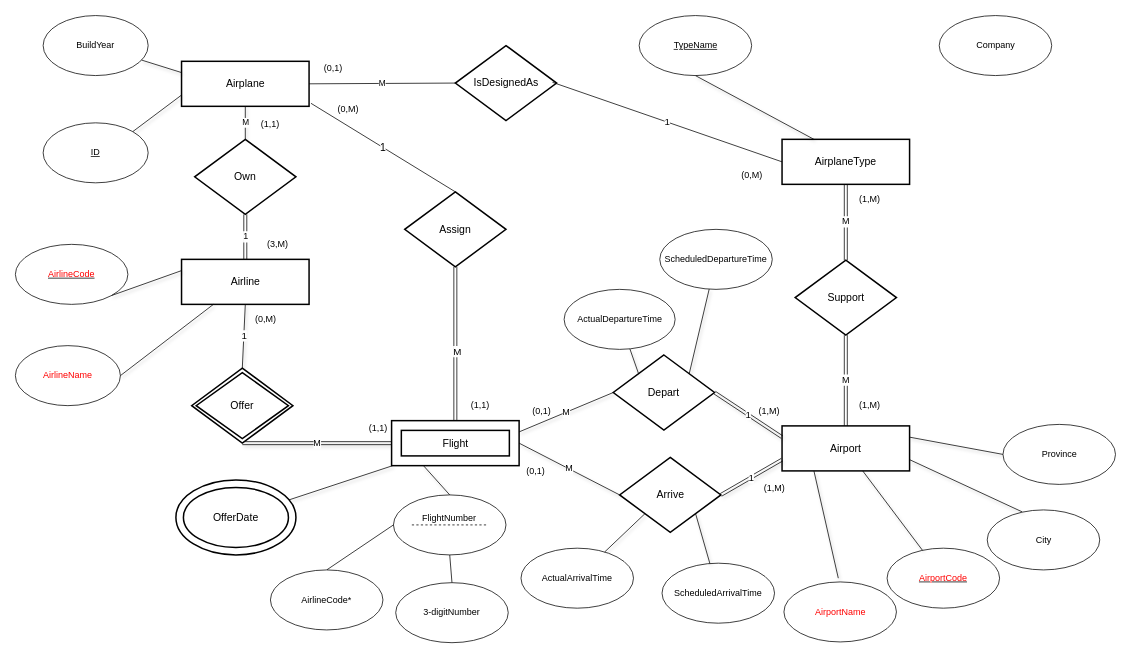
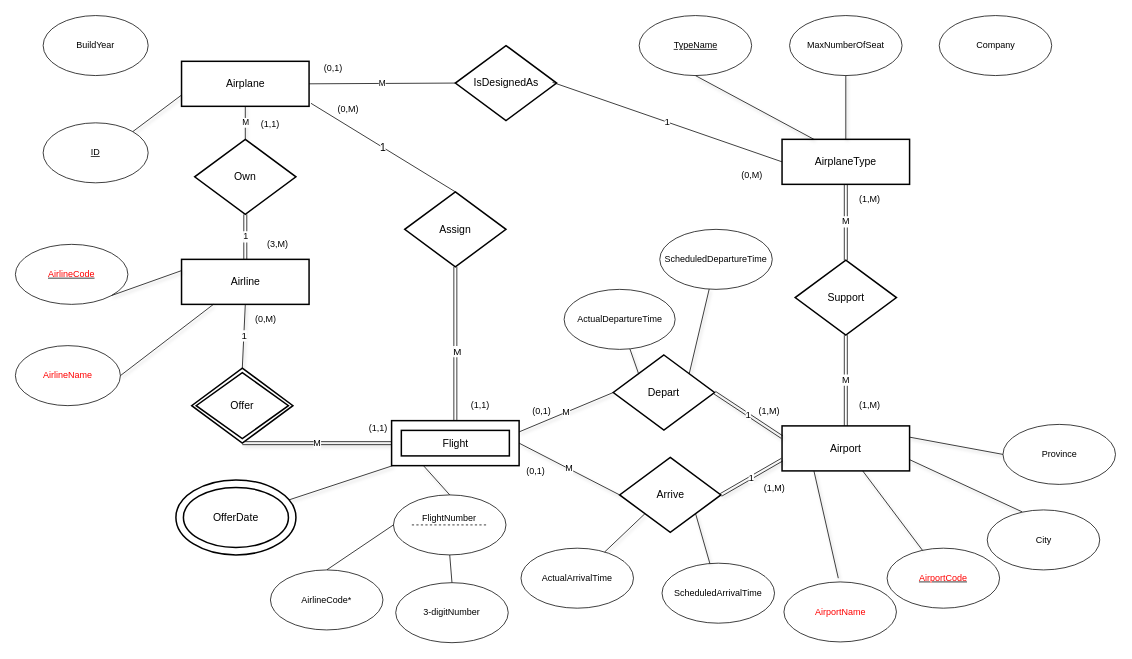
node "MaxNumberOfSeat": added
edge "BuildYear" -- "Airplane": removed
edge "MaxNumberOfSeat" -- "AirplaneType": added
